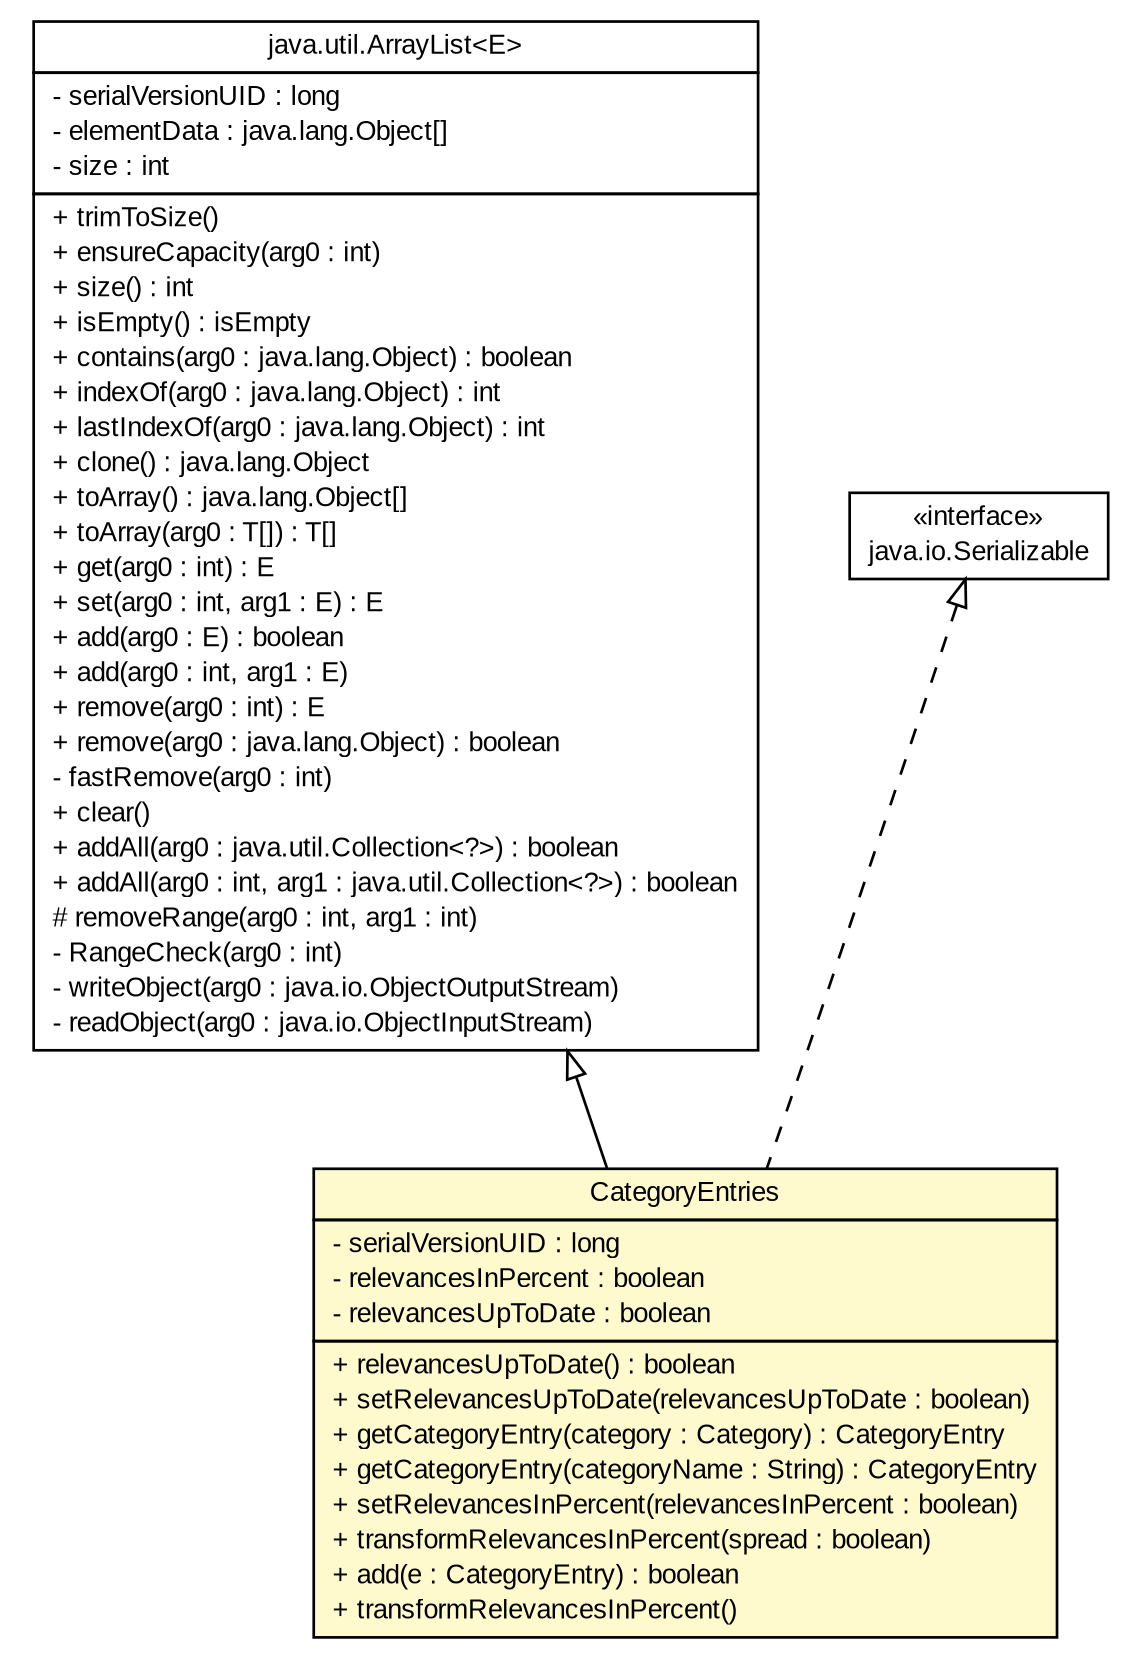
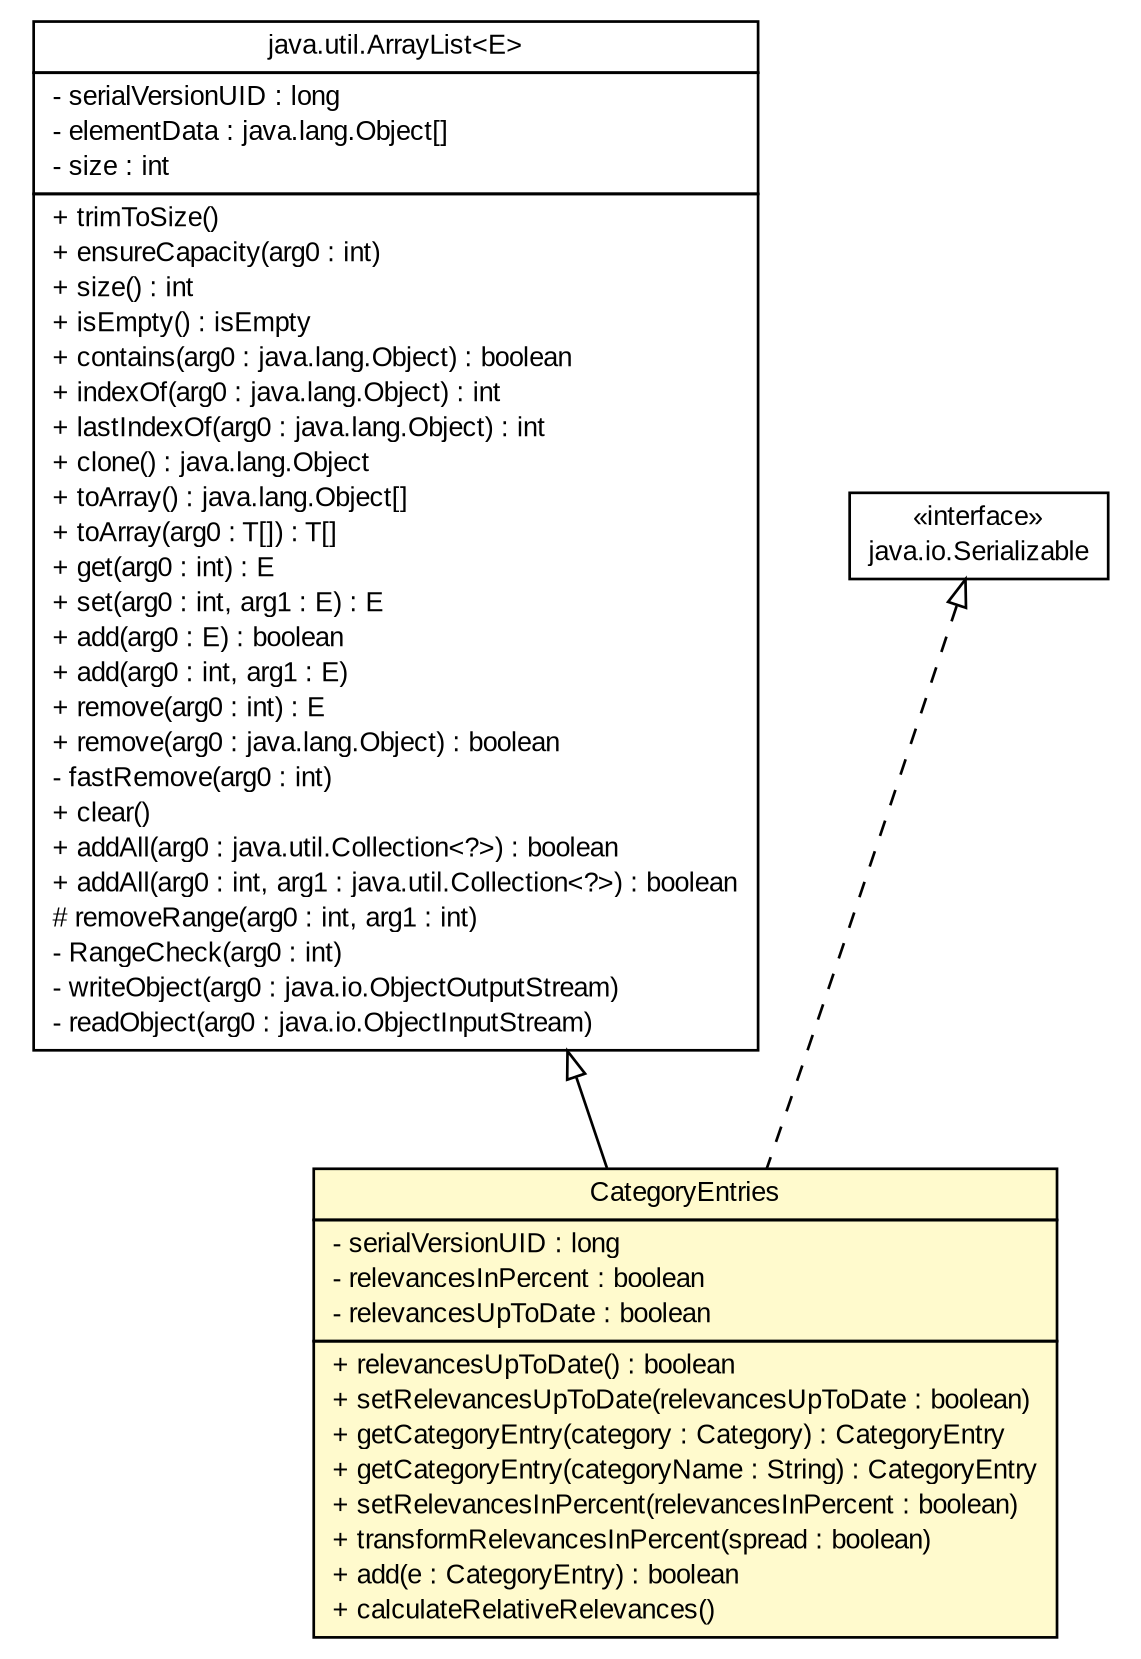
node "CategoryEntries": text "+ transformRelevancesInPercent()" -> "+ calculateRelativeRelevances()"
